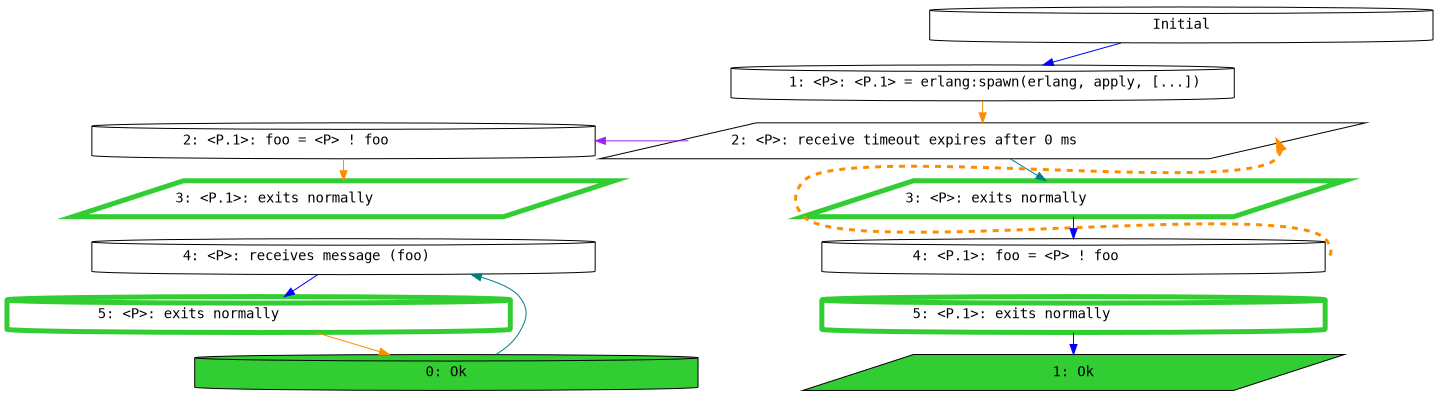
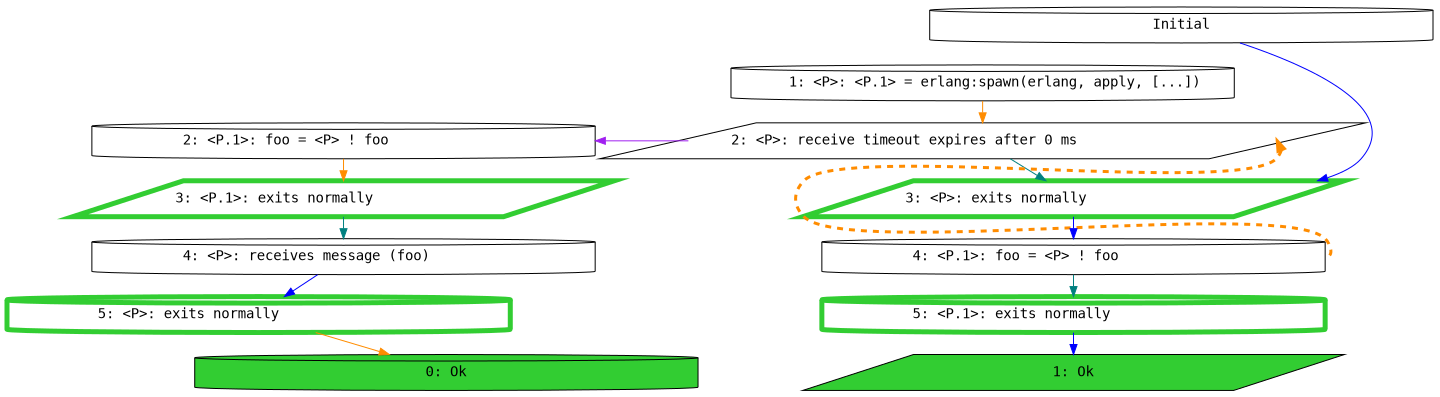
edge "Initial" -> "1: <P>: <P.1> = erlang:spawn(erlang, apply, [...])": now "Initial" -> "3: <P>: exits normally"
edge "4: <P.1>: foo = <P> ! foo" -> "5: <P.1>: exits normally": added
edge "0: Ok" -> "4: <P>: receives message (foo)": now "3: <P.1>: exits normally" -> "4: <P>: receives message (foo)"
